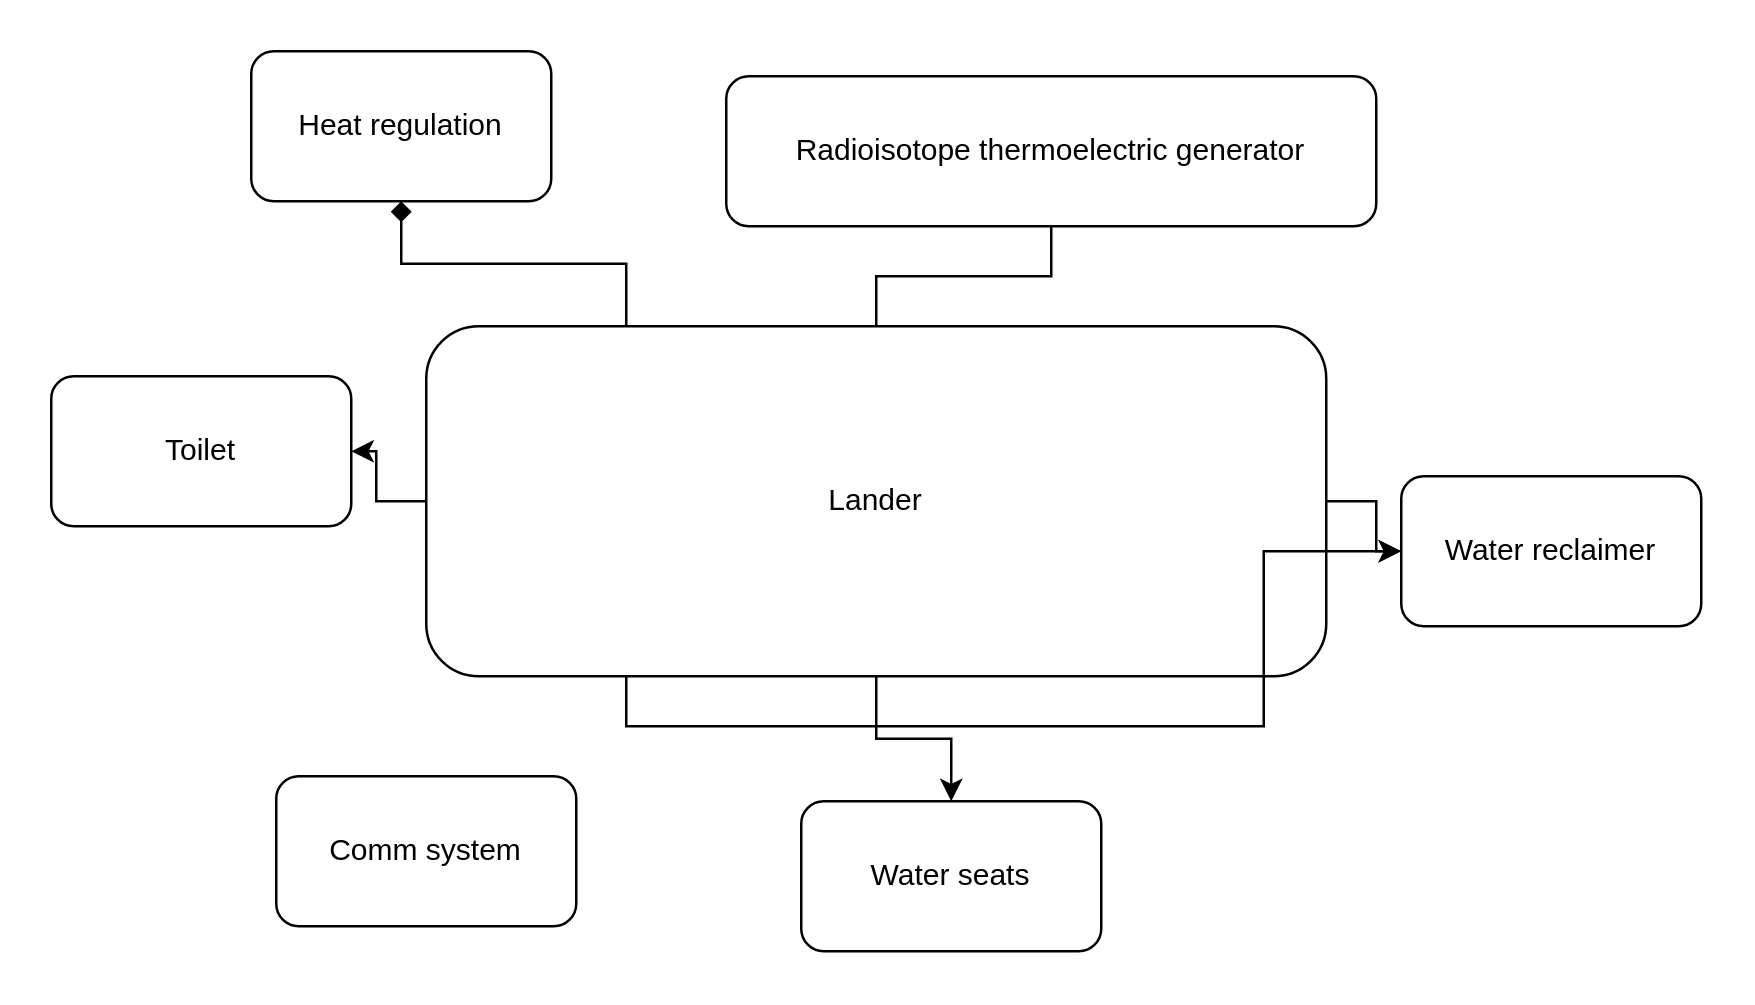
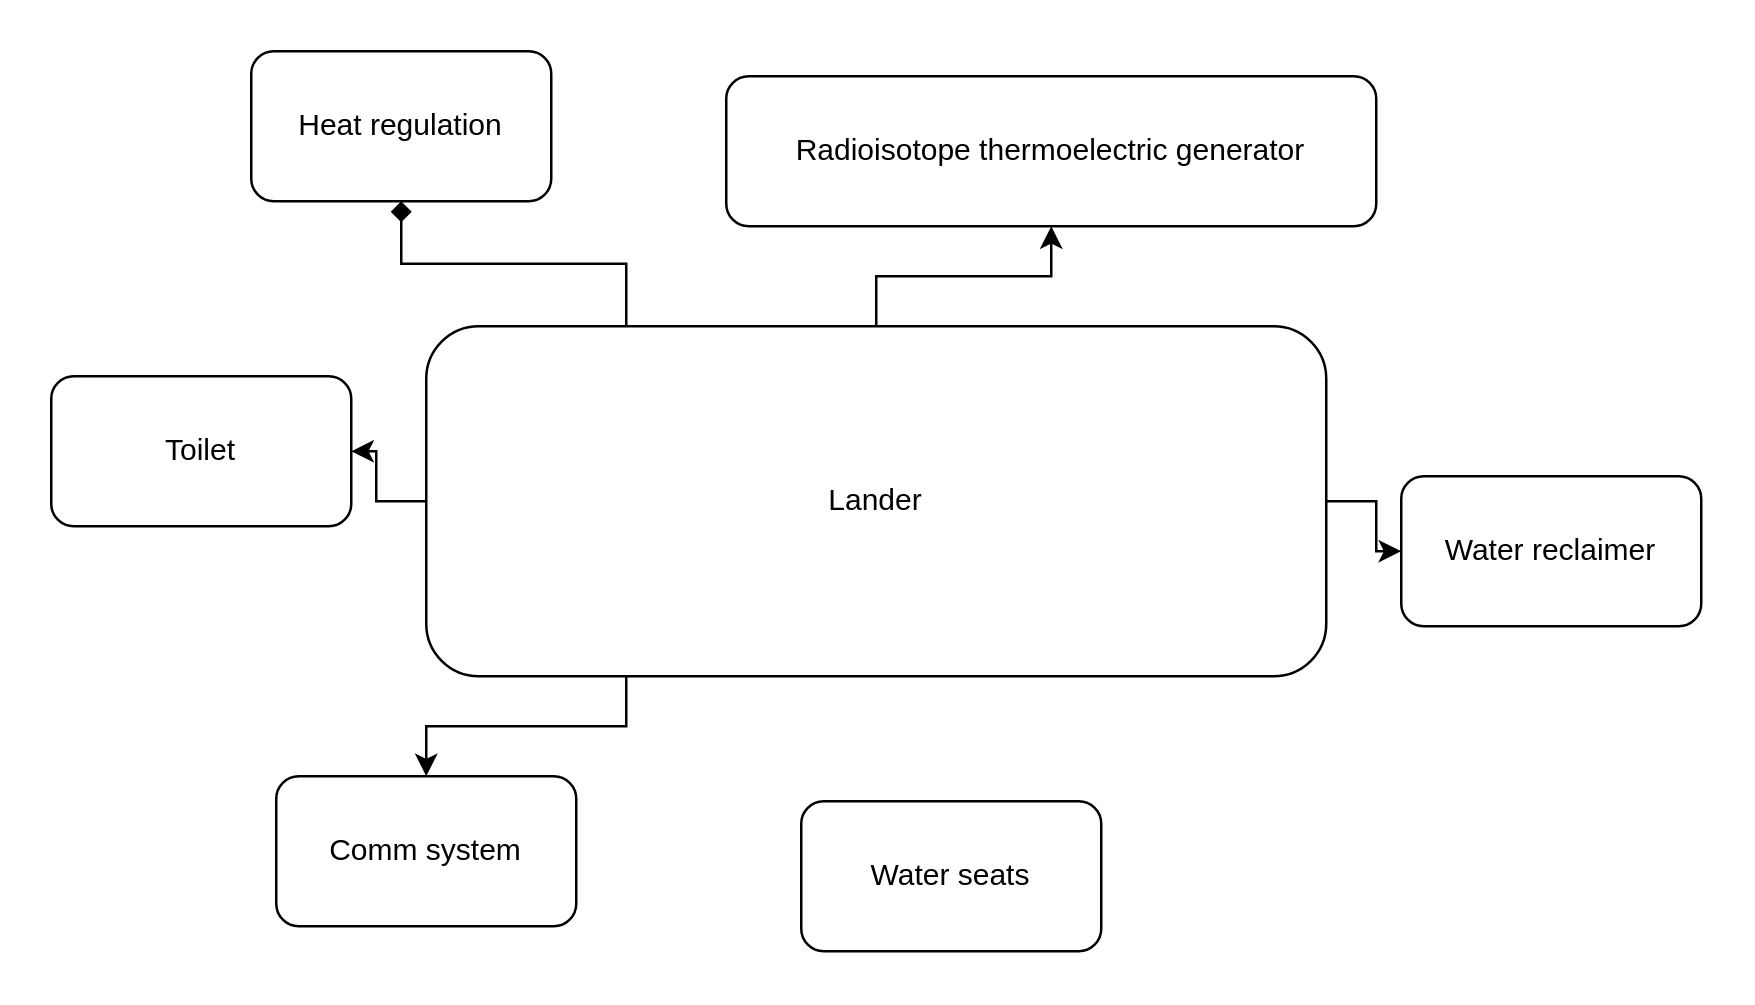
edge "Radioisotope thermoelectric generator" -- "Lander": arrowhead none -> classic
edge "Lander" -> "Water reclaimer": now "Lander" -> "Comm system"
edge "Lander" -> "Water seats": removed
